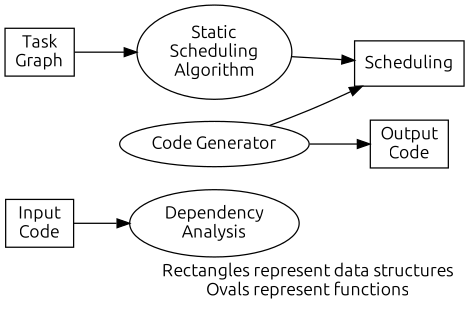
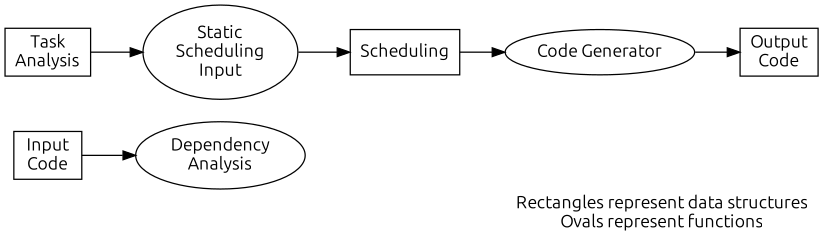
node "Task Graph": label "Task Graph" -> "Task Analysis"
node "Static Scheduling Algorithm": label "Static Scheduling Algorithm" -> "Static Scheduling Input"
edge "Code Generator" -> "Scheduling": reversed
